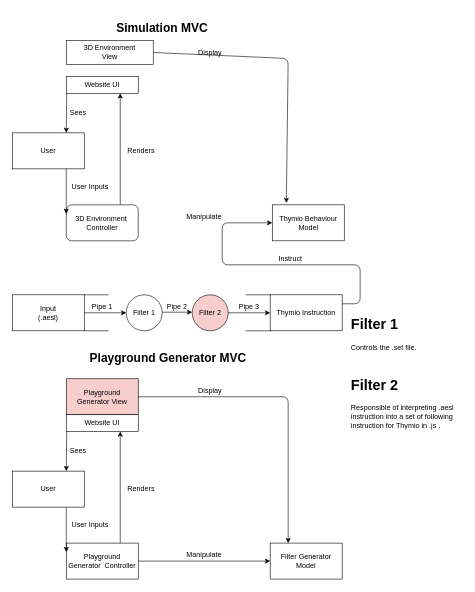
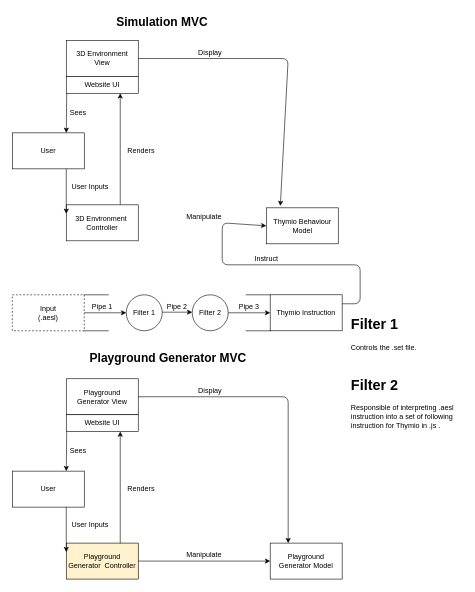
node "Simulation MVC": moved (162, 27) -> (162, 21)
node "3D Environment View": size 87x24 -> 72x36
node "3D Environment Controller": shape rounded rectangle -> rectangle
node "Thymio Behaviour Model": moved (308, 223) -> (302, 226)
node "Instruct": moved (290, 259) -> (266, 259)
node "Input (.aesl)": style solid -> dashed
node "Filter 2": fillcolor #f8cecc -> #ffffff
node "Playground Generator View": fillcolor #f8cecc -> #ffffff
node "Playground Generator Controller": fillcolor #ffffff -> #fff2cc
node "Filter Generator Model": label "Filter Generator Model" -> "Playground Generator Model"
